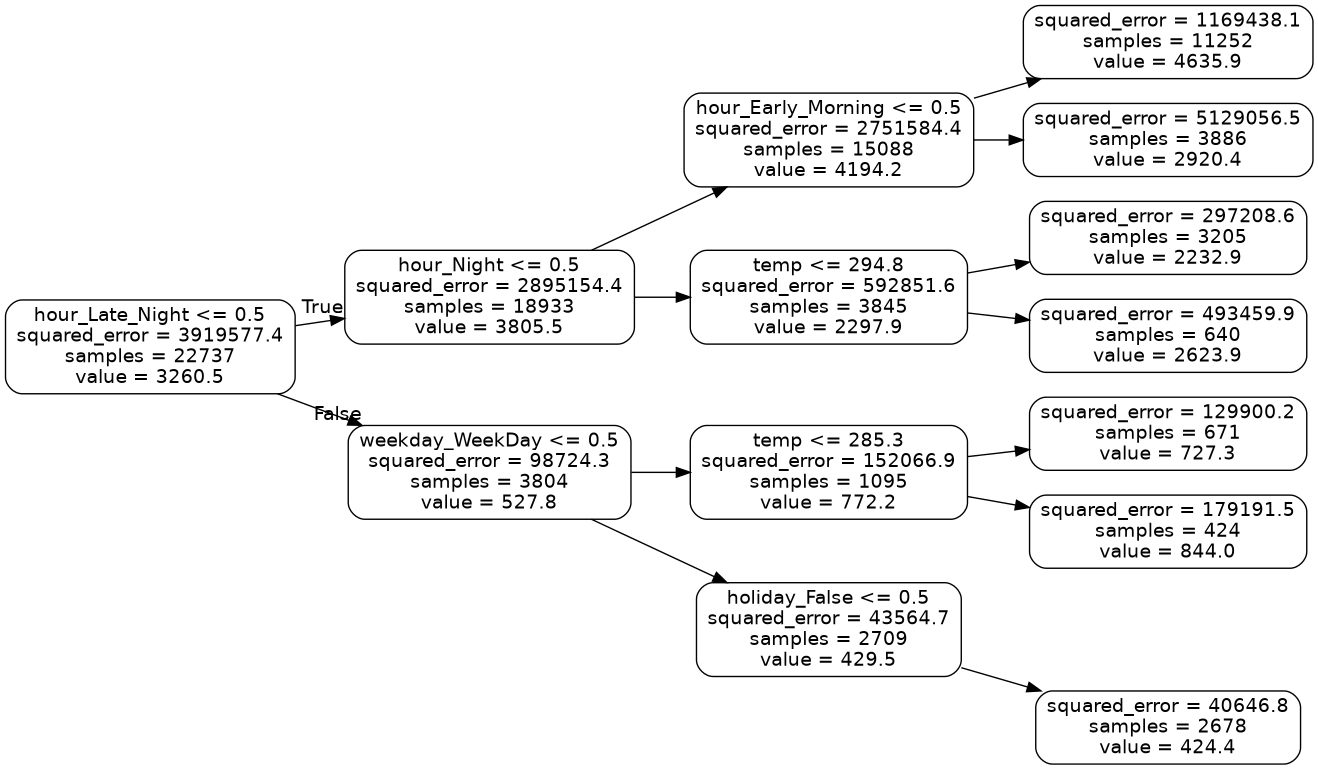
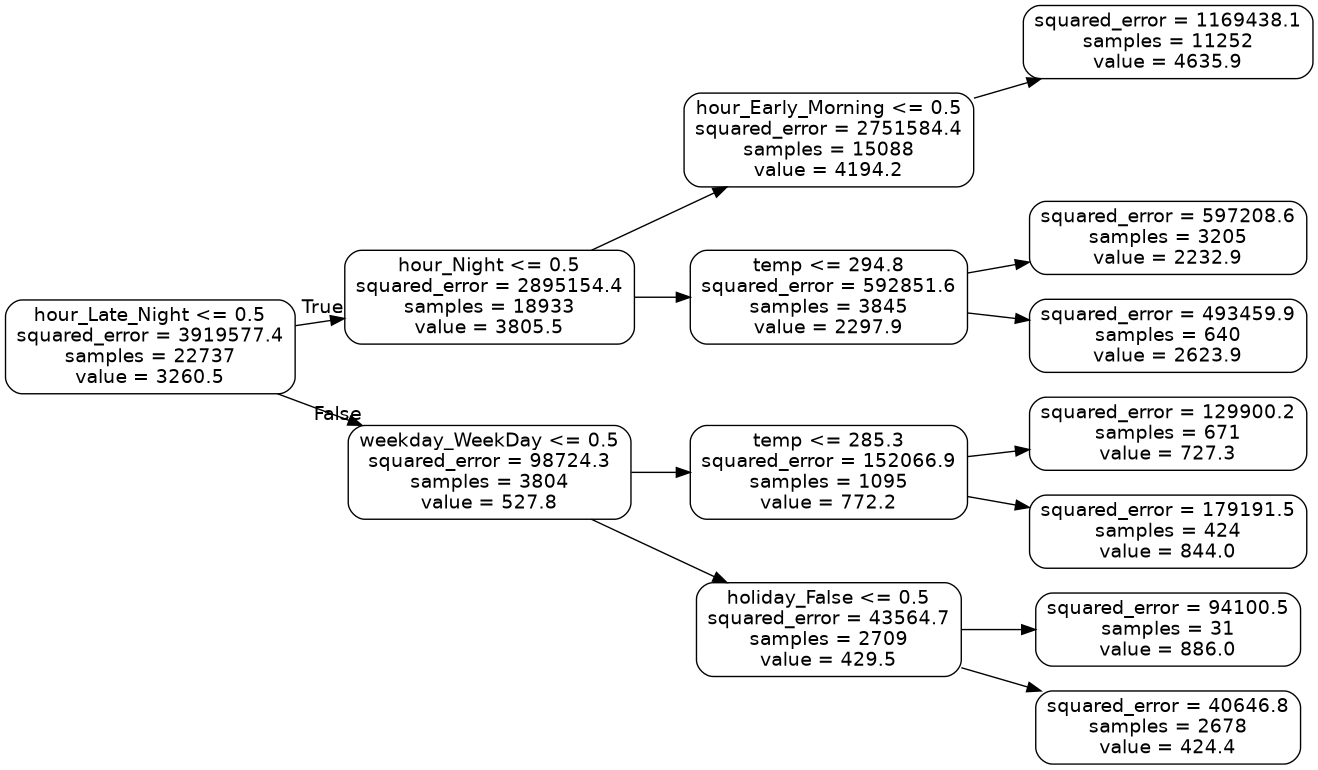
node "squared_error = 5129056.5 samples = 3886 value = 2920.4": removed
node "squared_error = 297208.6 samples = 3205 value = 2232.9": label "squared_error = 297208.6 samples = 3205 value = 2232.9" -> "squared_error = 597208.6 samples = 3205 value = 2232.9"
node "squared_error = 94100.5 samples = 31 value = 886.0": added
